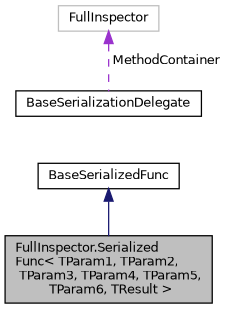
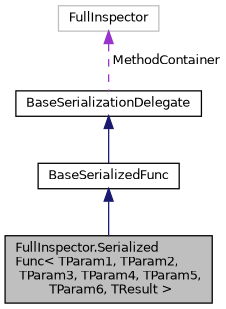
edge "BaseSerializedFunc" -> "BaseSerializationDelegate": added
